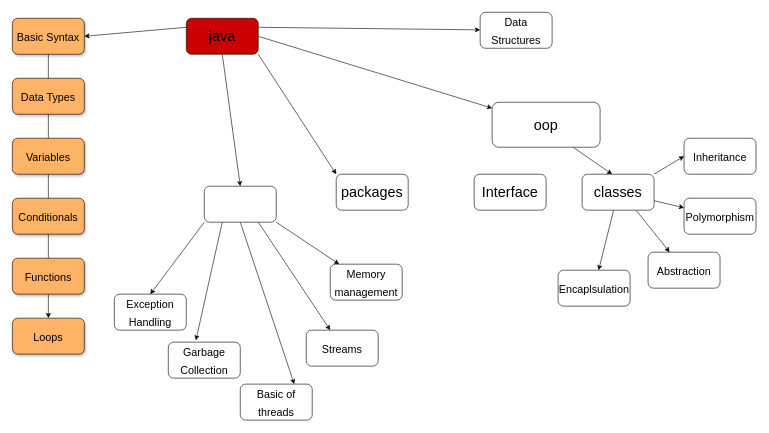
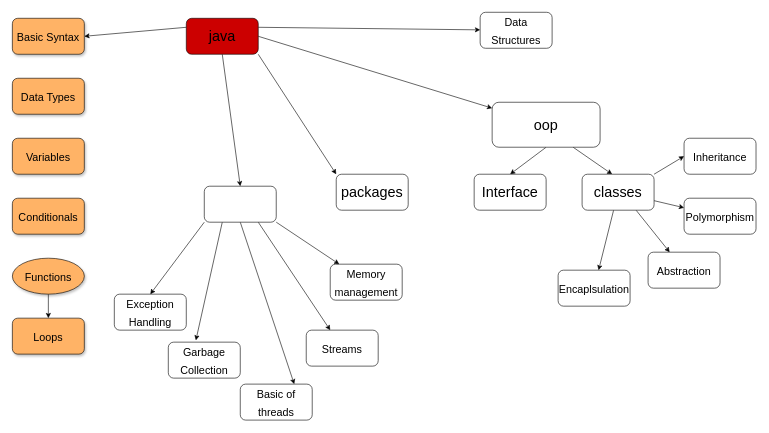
edge "Basic Syntax" -- "Functions": removed
edge "oop" -> "Interface": added
node "Functions": shape rounded rectangle -> ellipse
